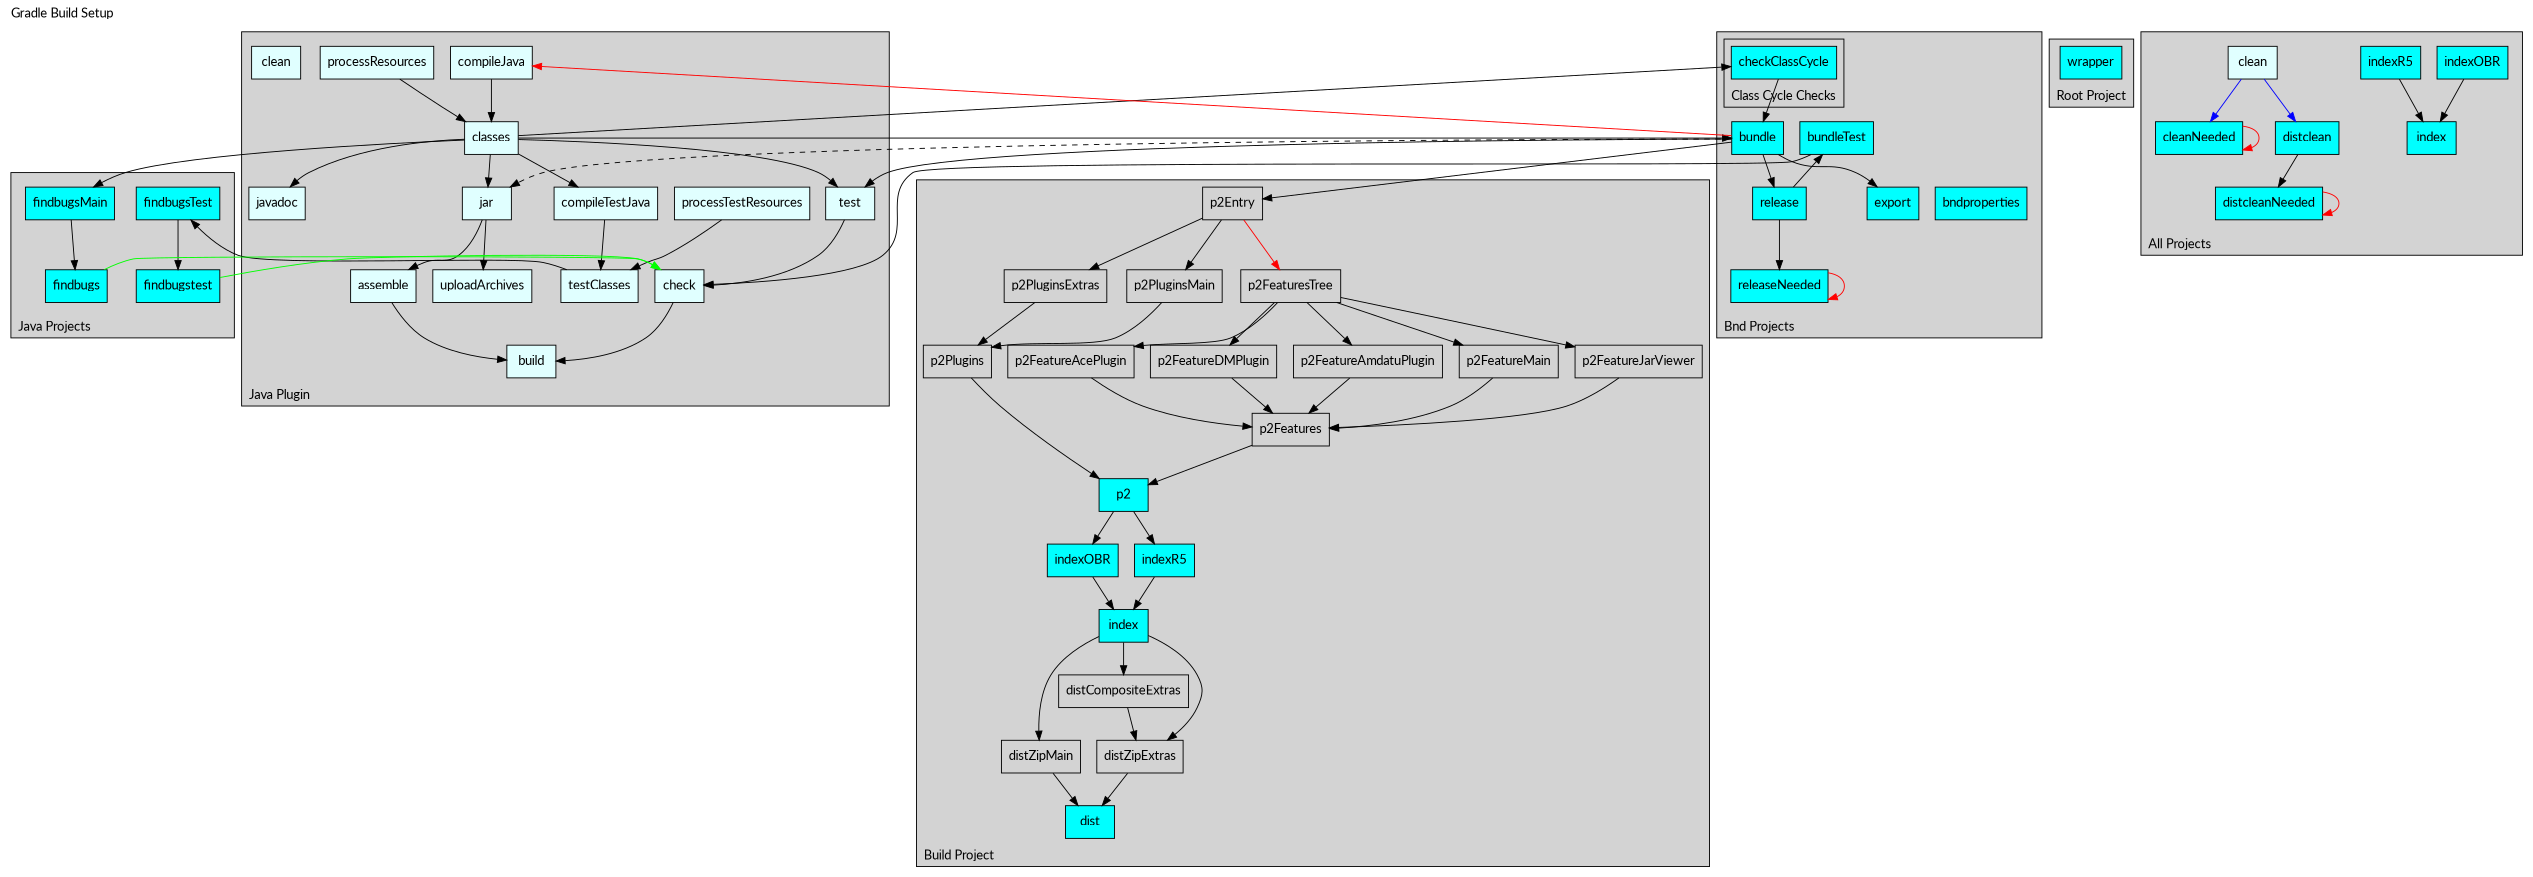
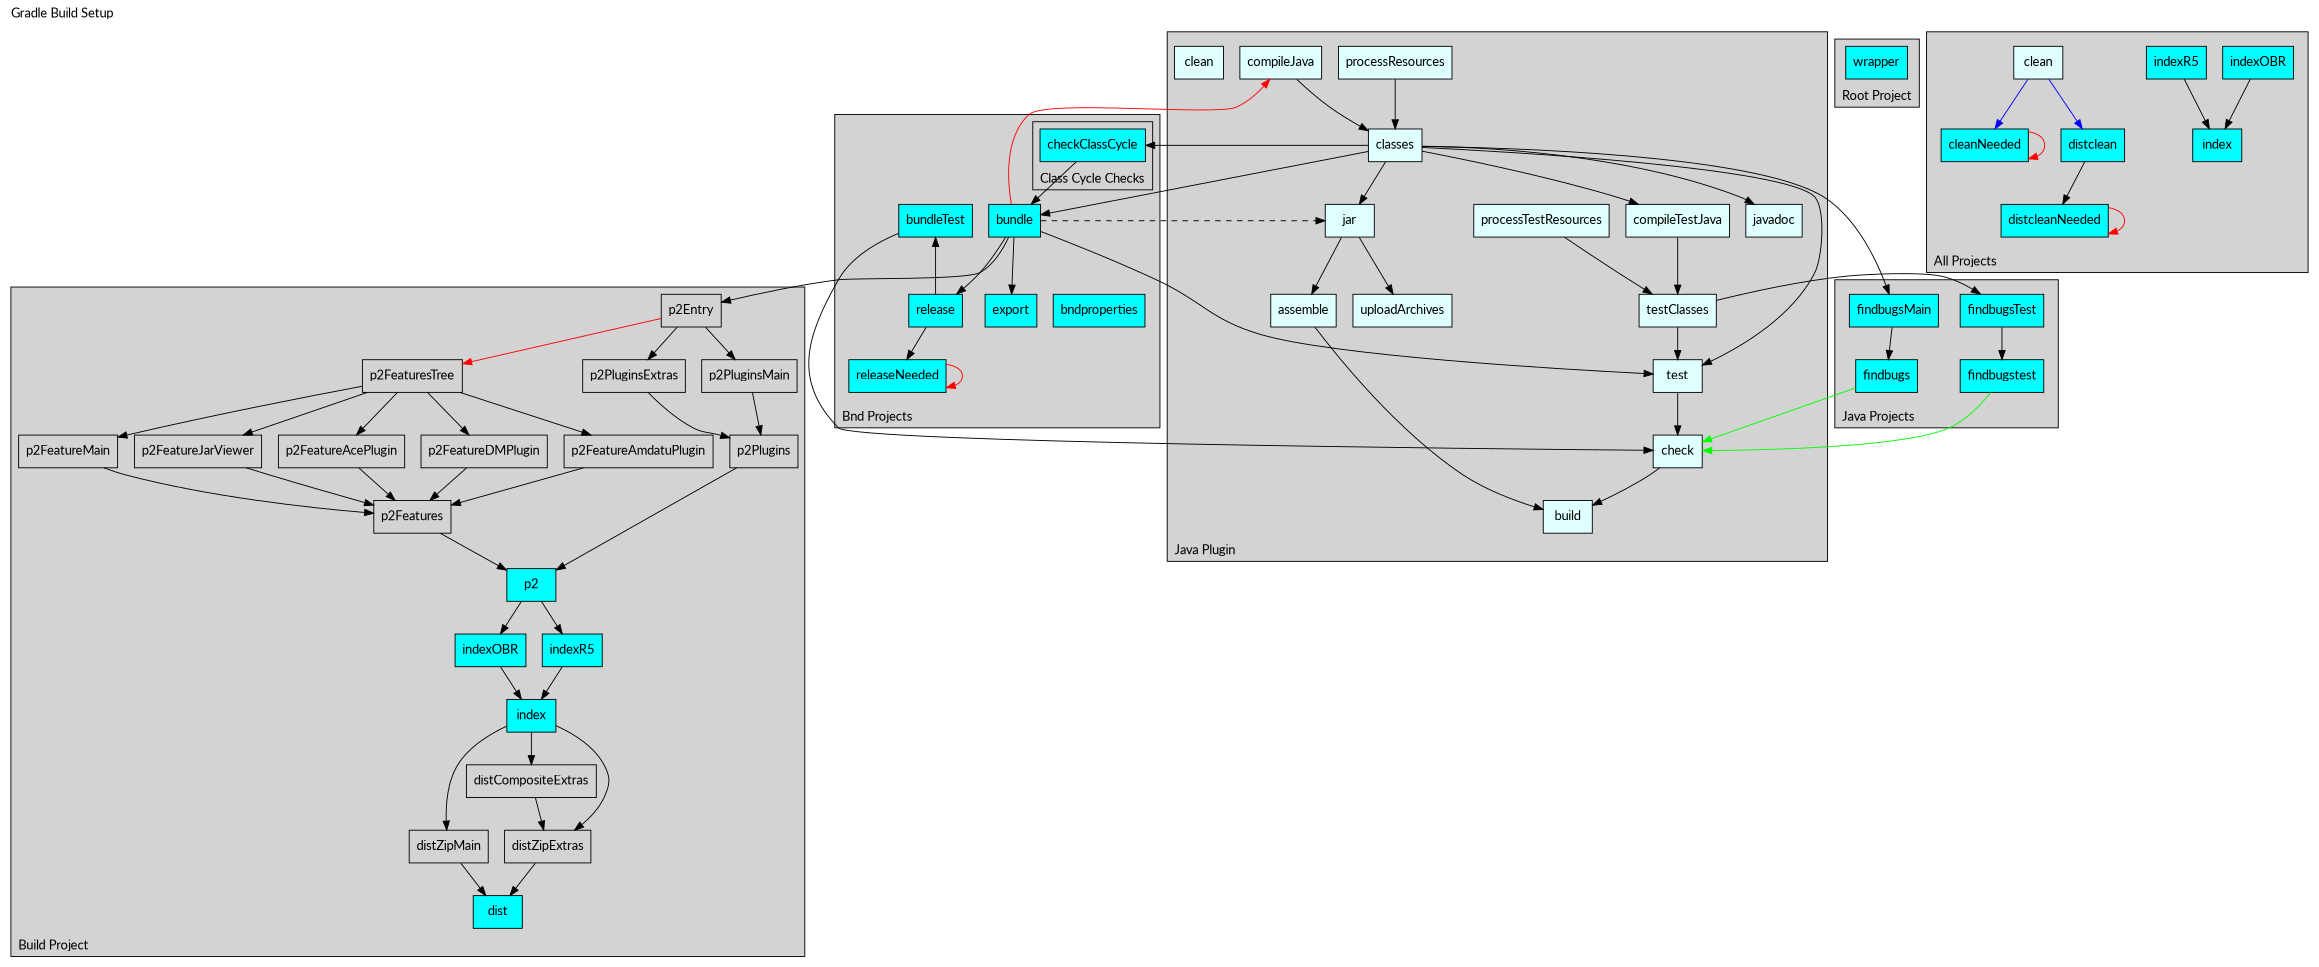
edge "testClasses" -> "test": added
